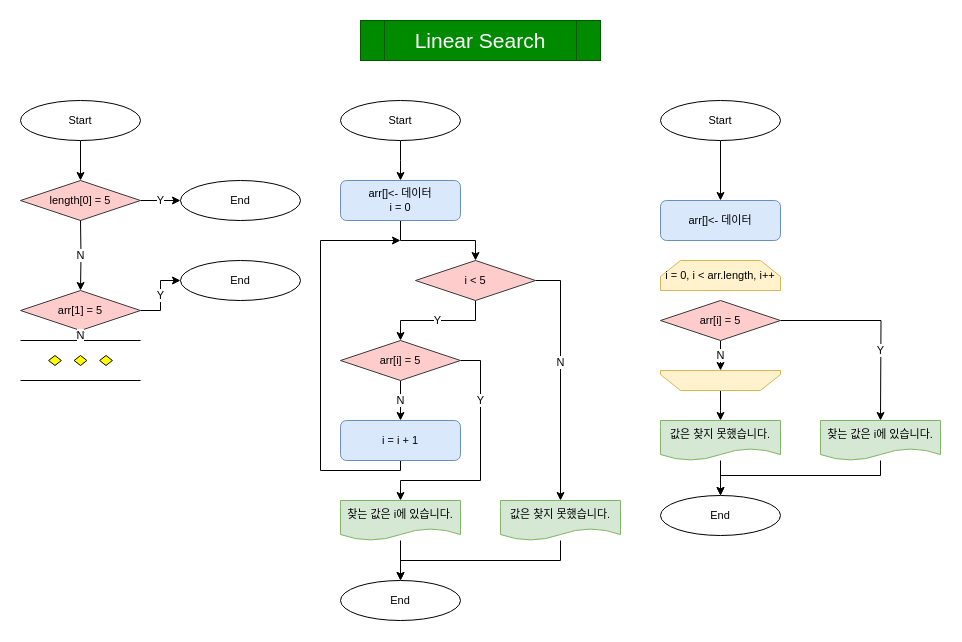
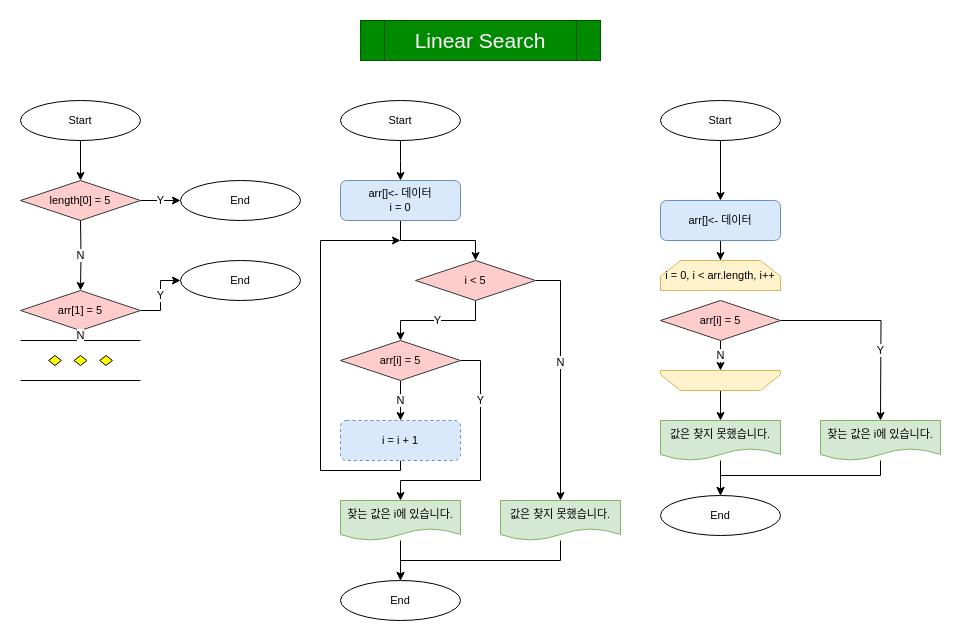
edge "arr[]<- 데이터" -> "i = 0, i < arr.length, i++": added
node "i = i + 1": style solid -> dashed
